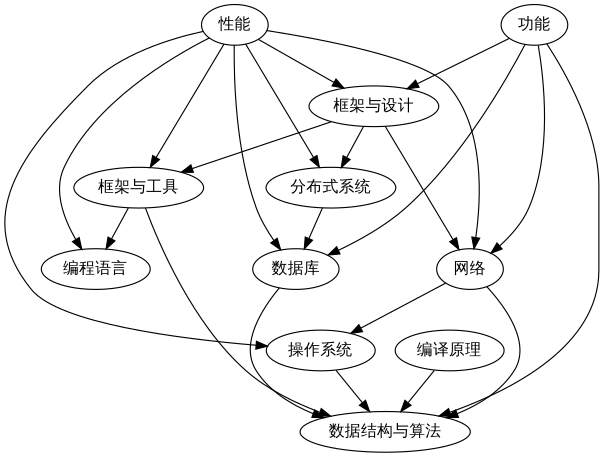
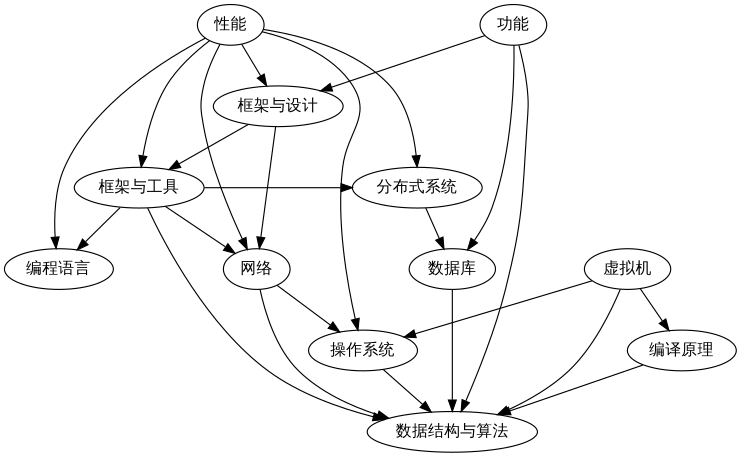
edge "性能" -> "数据库": removed
edge "框架与设计" -> "分布式系统": now "框架与工具" -> "分布式系统"
edge "功能" -> "网络": now "框架与工具" -> "网络"
node "虚拟机": added
